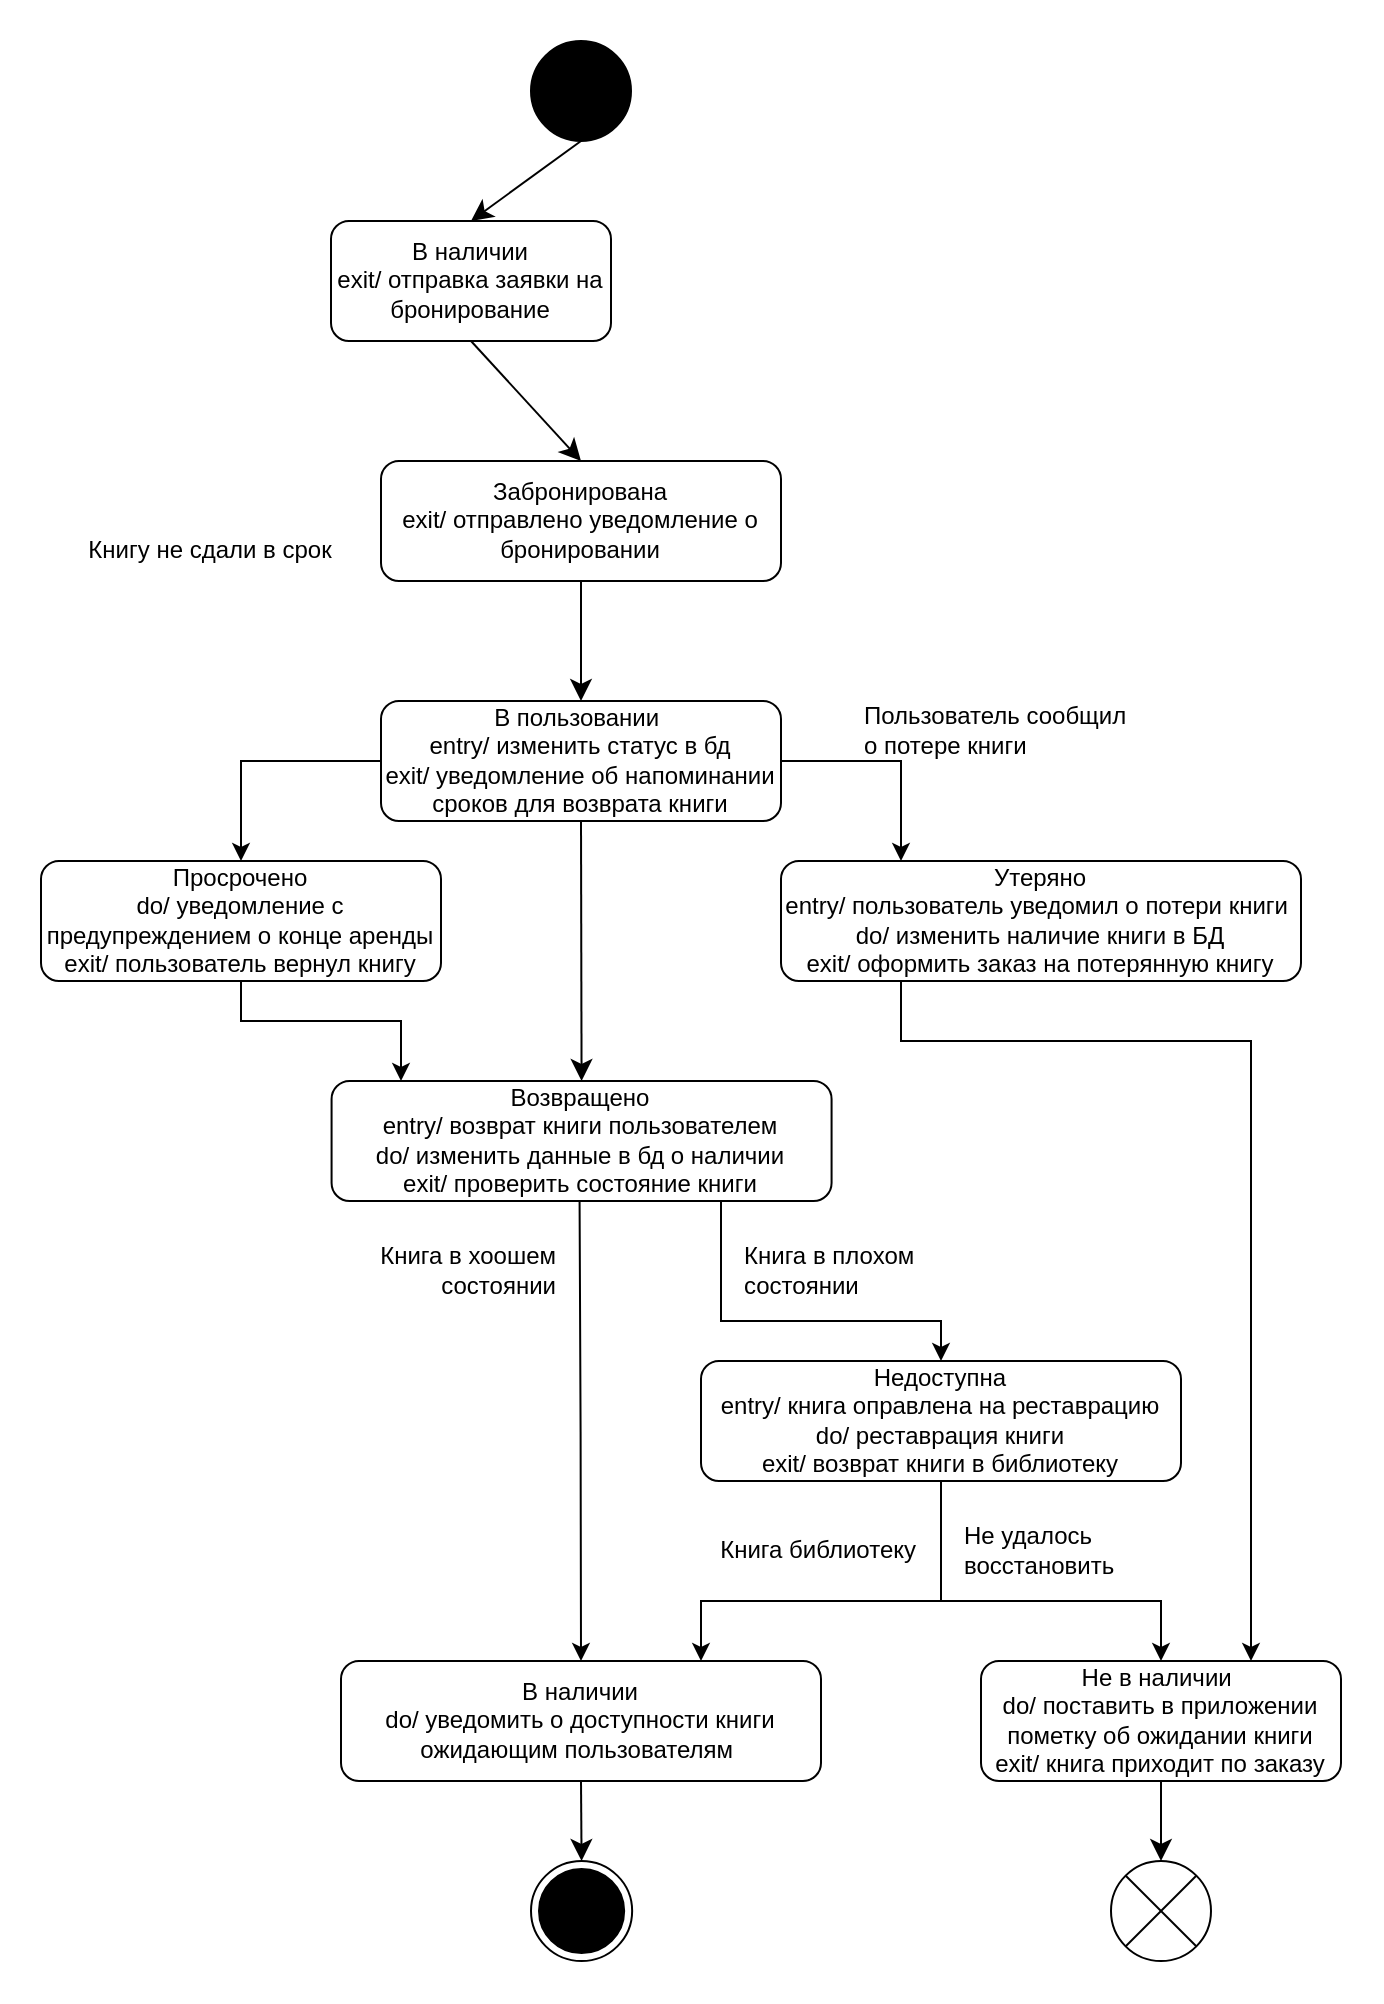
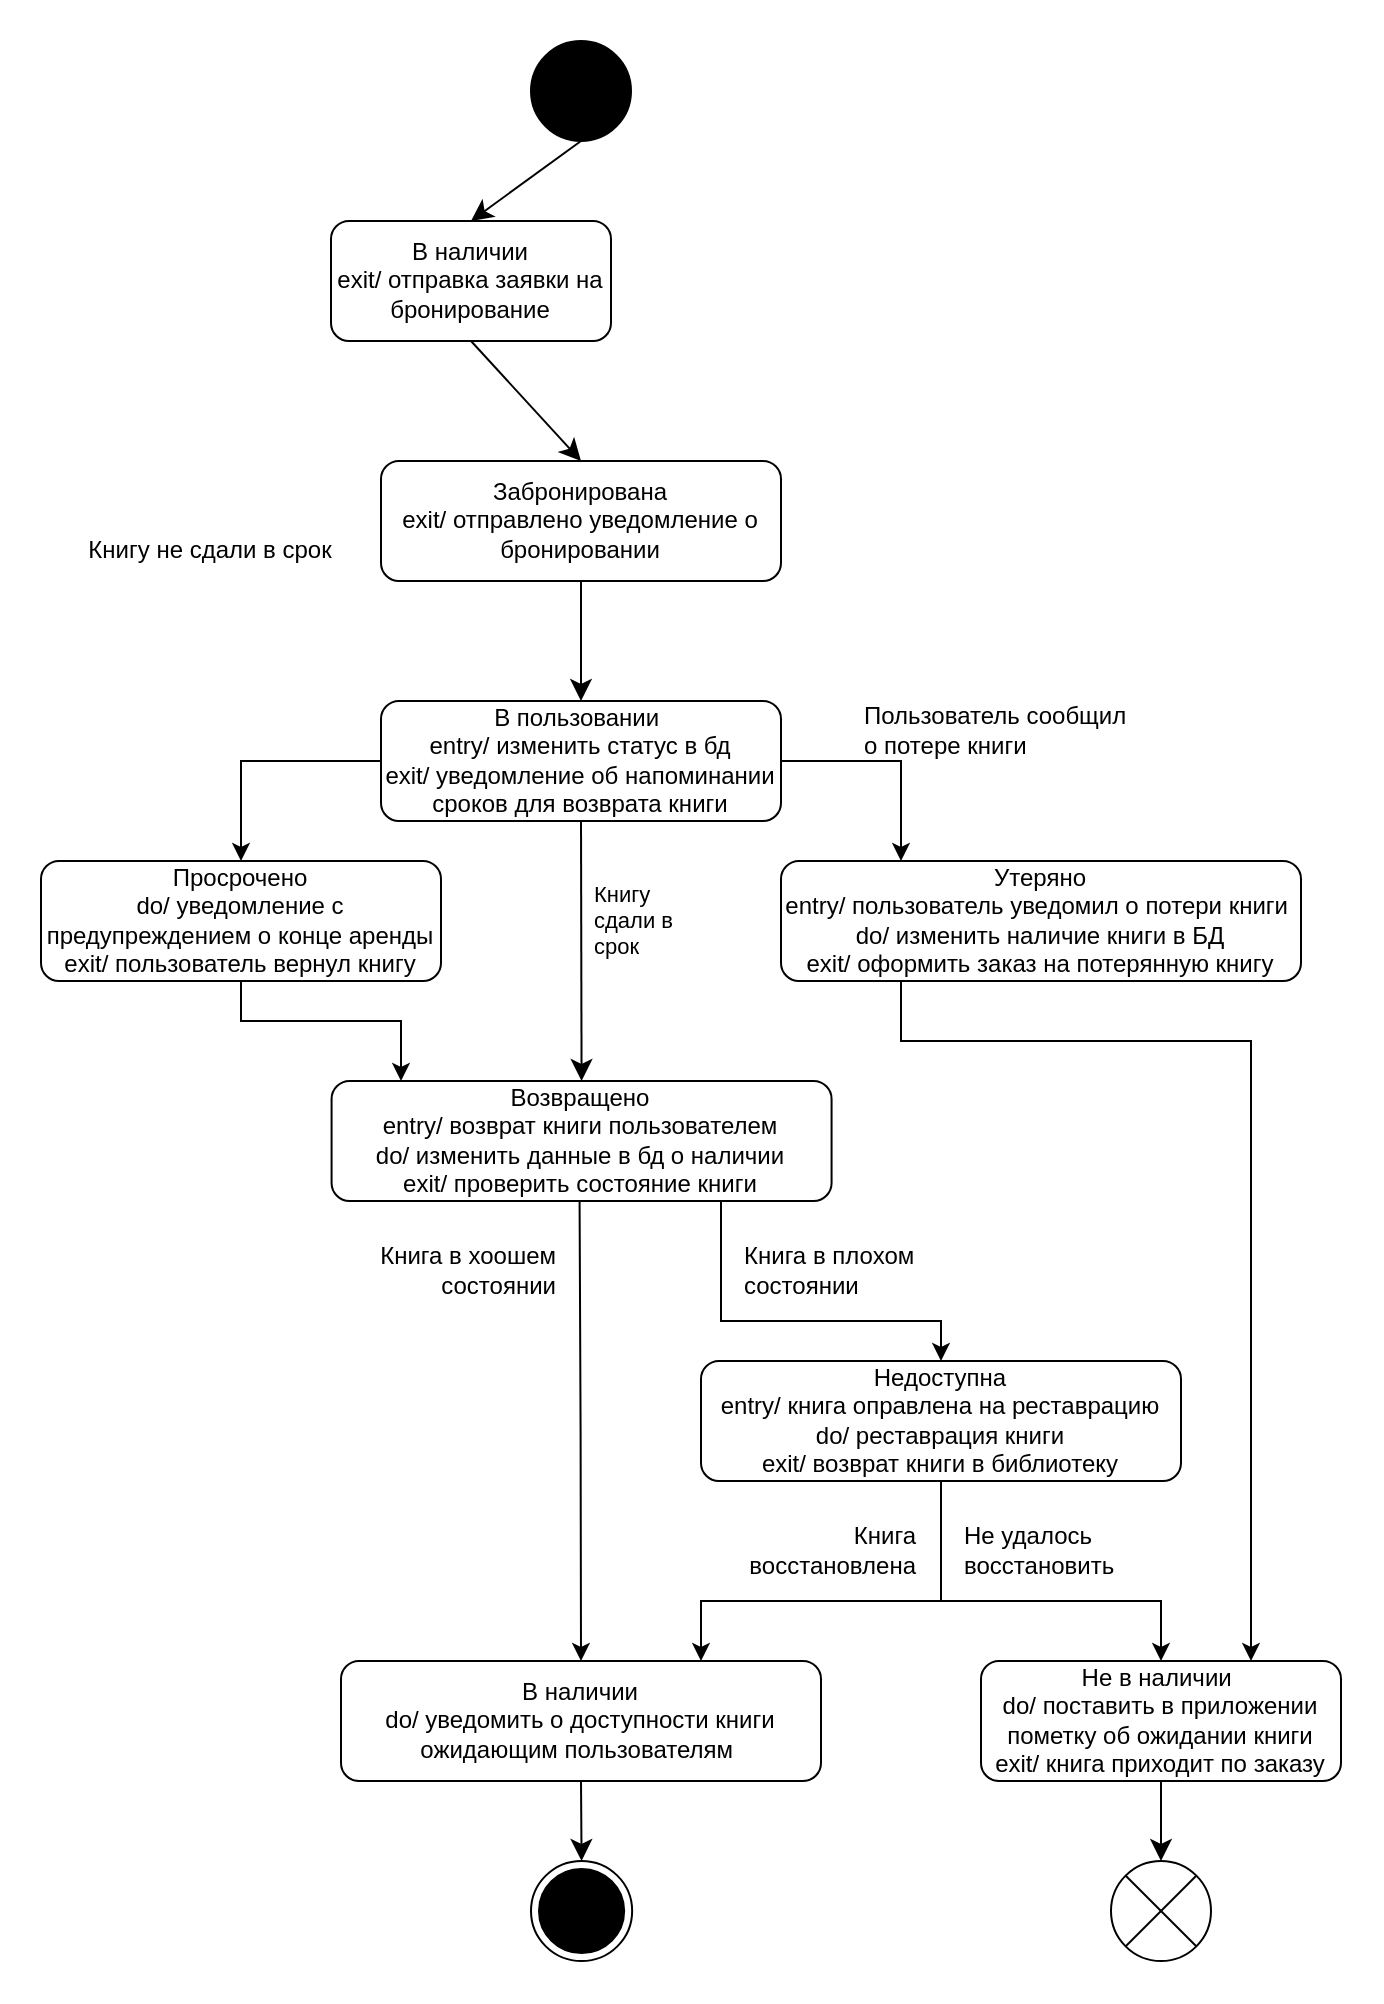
node "Книгу сдали в срок": added
node "Книга библиотеку": label "Книга библиотеку" -> "Книга восстановлена"
